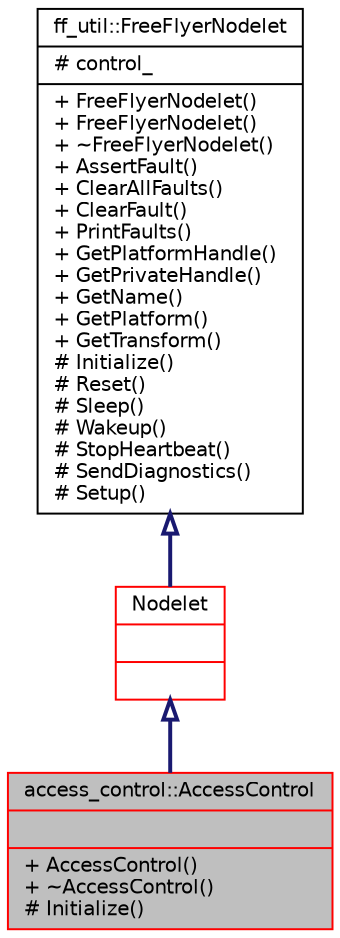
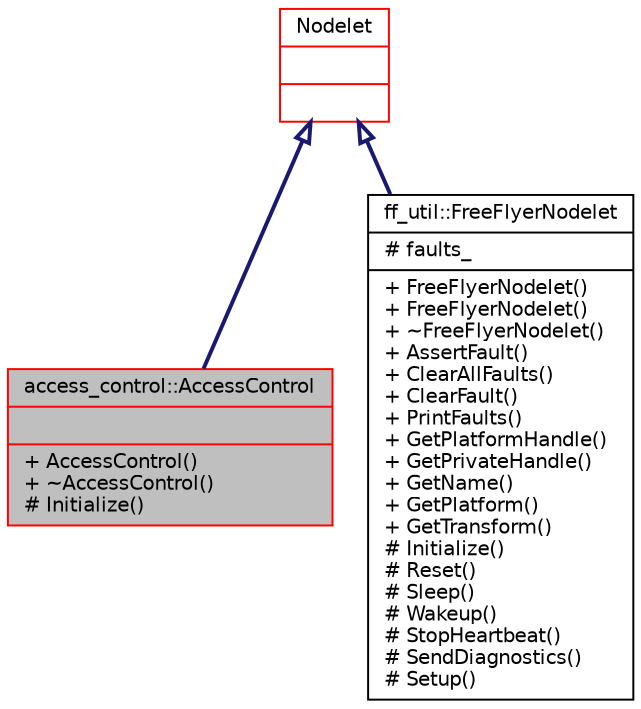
node "ff_util::FreeFlyerNodelet": text "# control_" -> "# faults_"
edge "Nodelet" -> "ff_util::FreeFlyerNodelet": reversed
